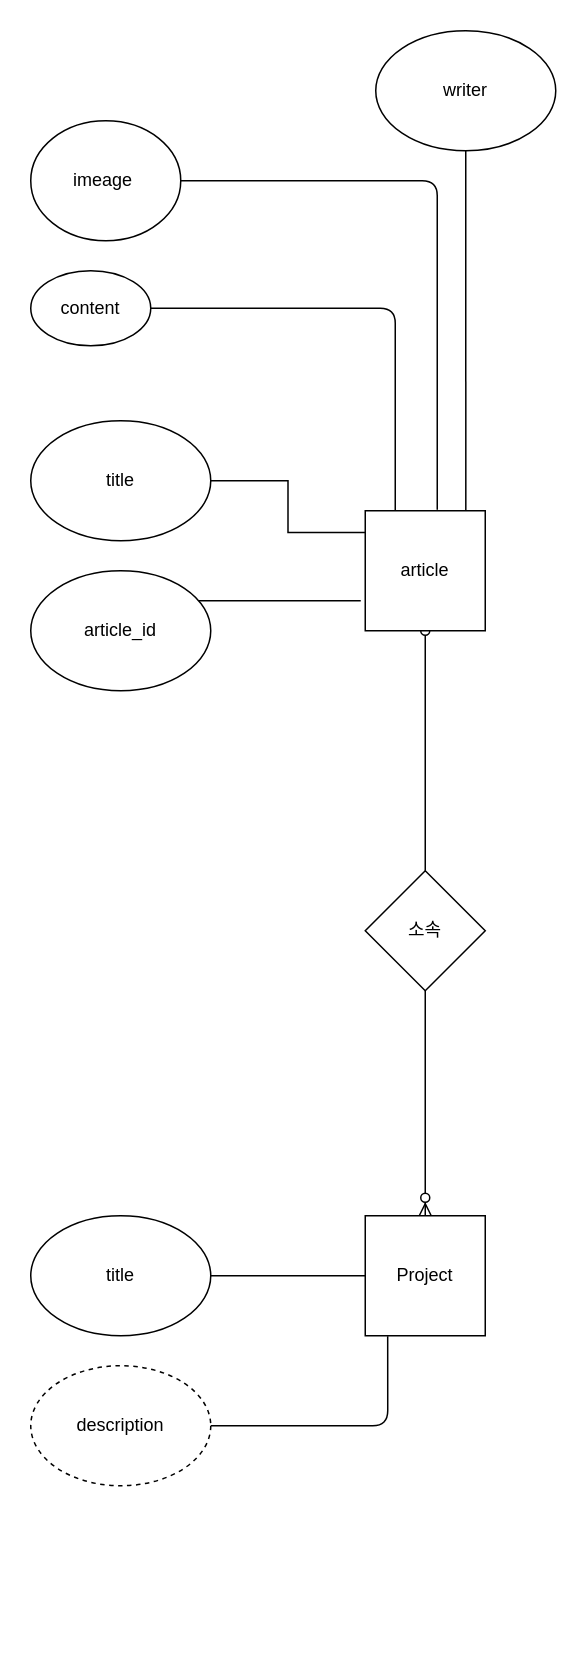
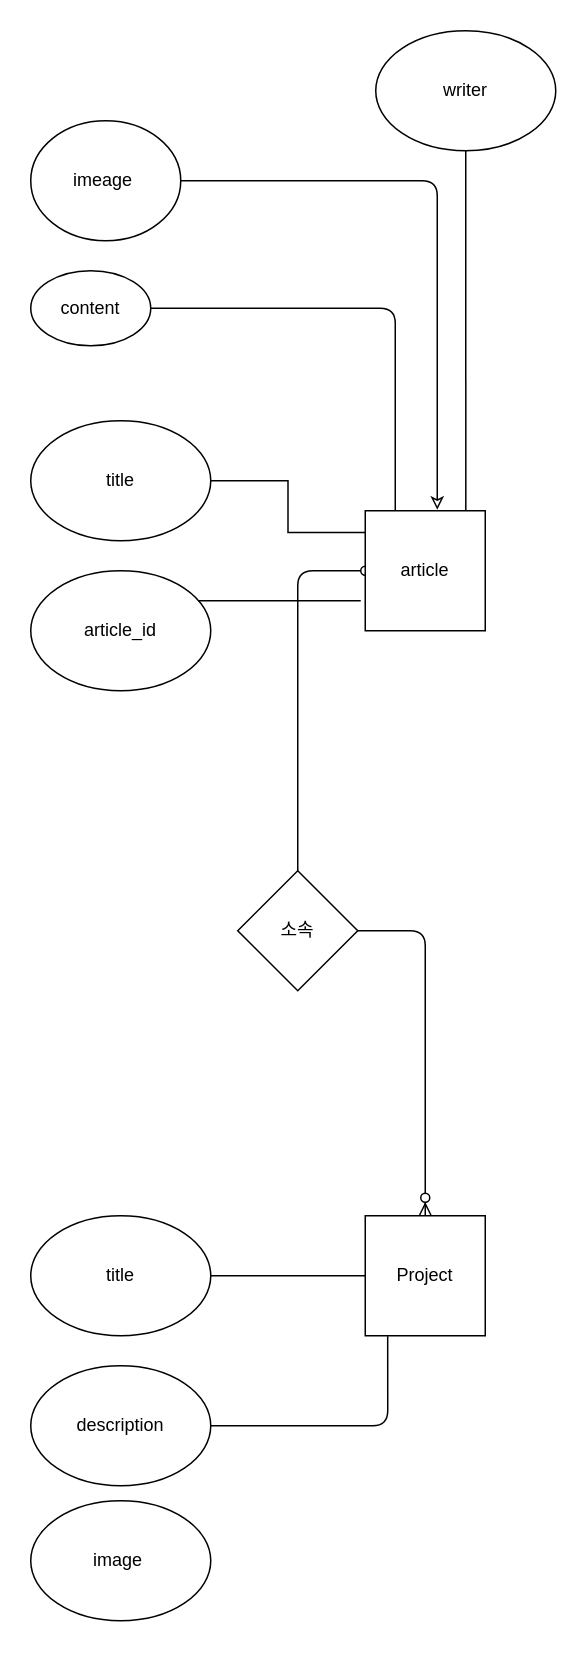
edge "imeage" -- "article": arrowhead none -> classic
node "소속": moved (425, 931) -> (298, 931)
node "description": style dashed -> solid
node "image": added
